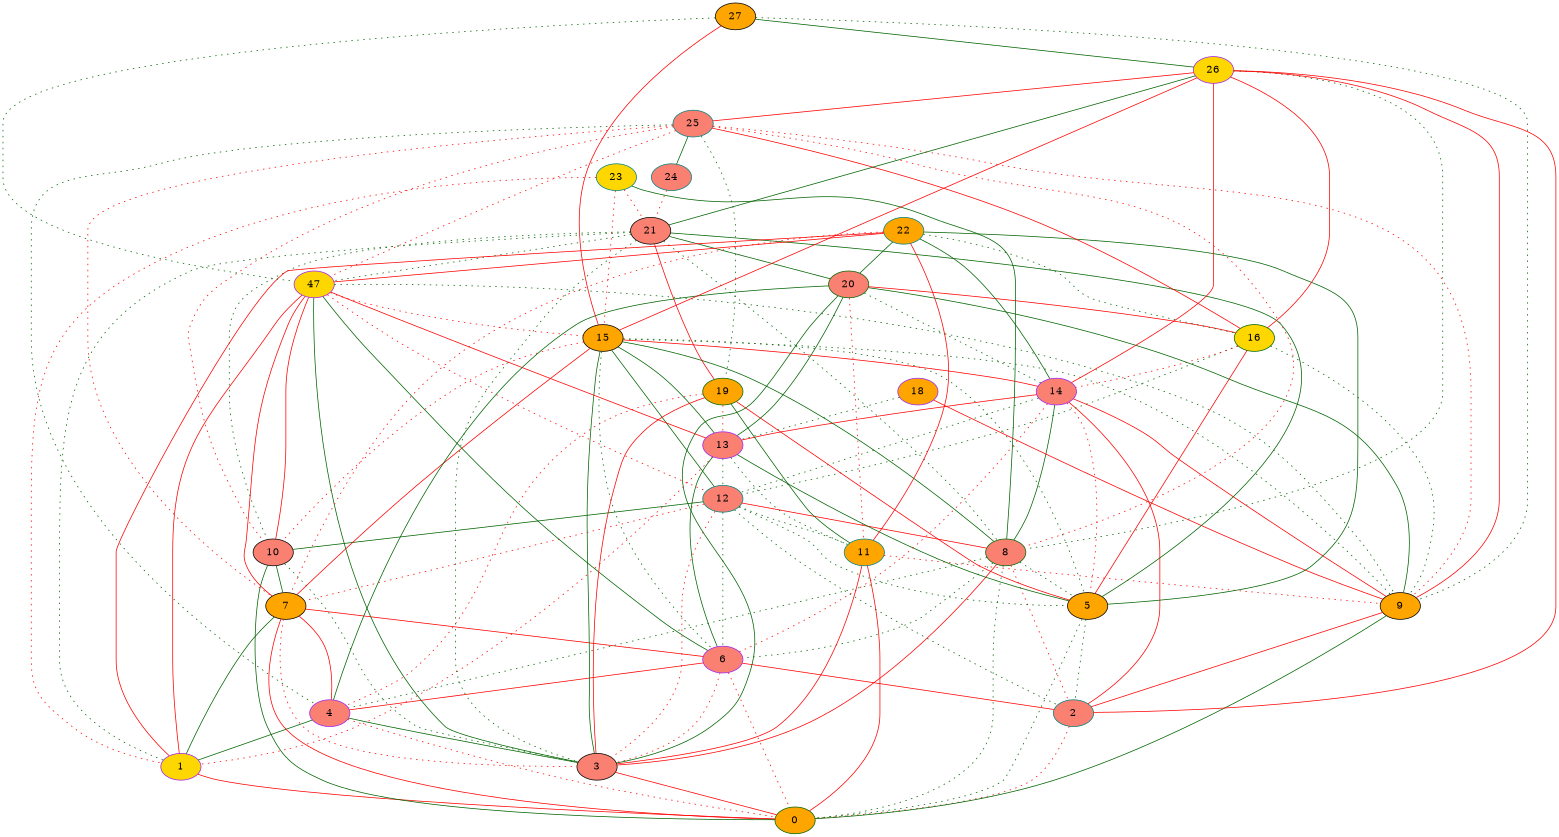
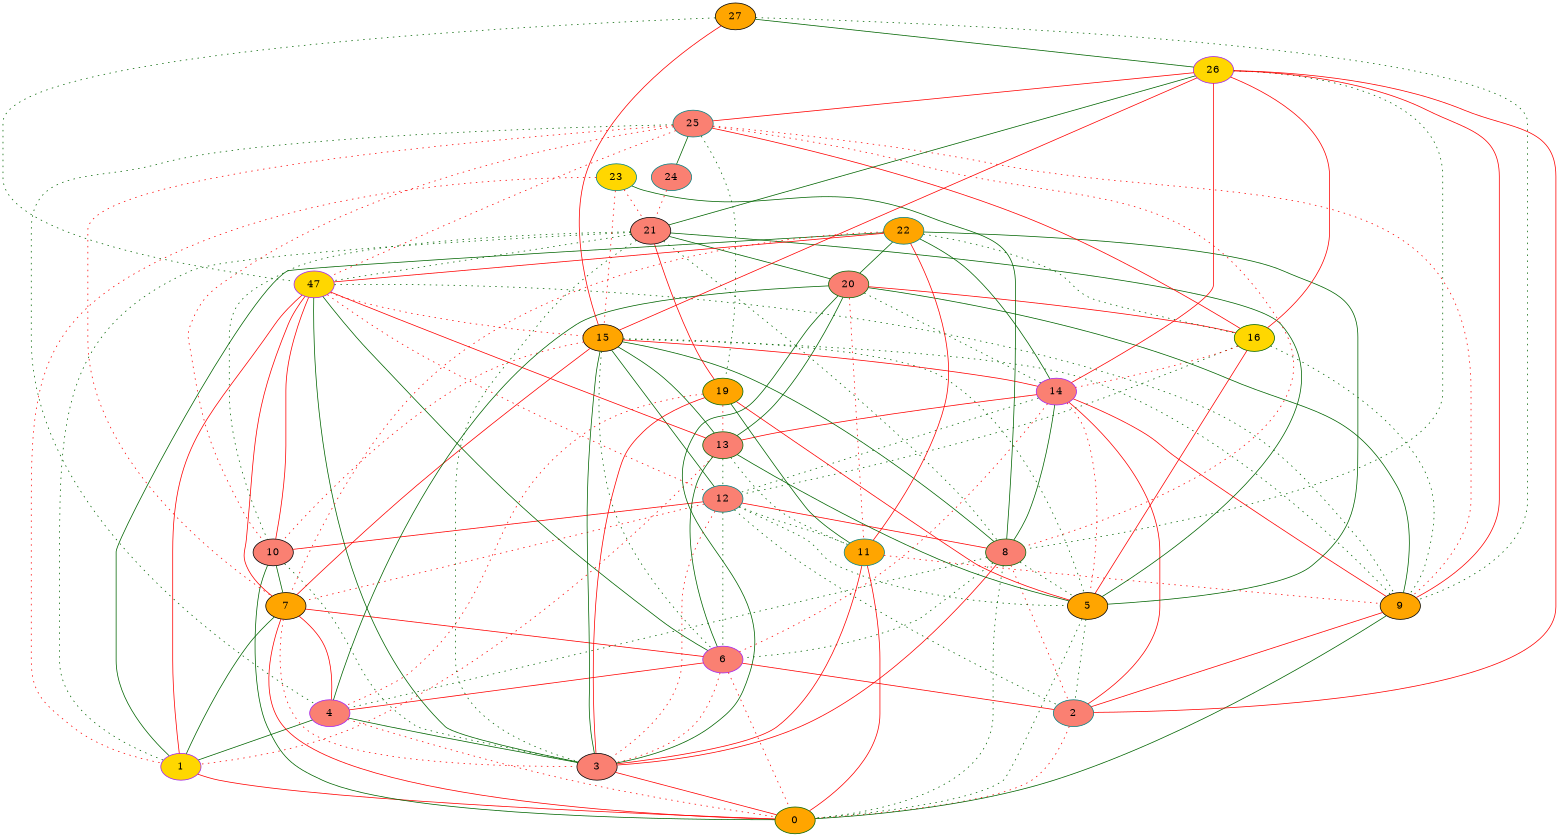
edge "22" -- "1": color red -> darkgreen
node "18": removed
node "13": color purple -> darkgreen
edge "12" -- "10": color darkgreen -> red
